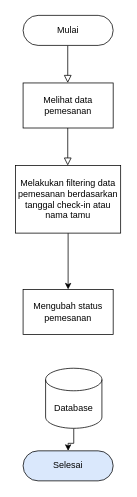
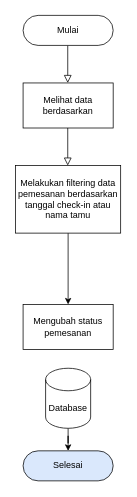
node "Melihat data pemesanan": label "Melihat data pemesanan" -> "Melihat data berdasarkan"
node "Mengubah status pemesanan": moved (68, 312) -> (68, 327)
node "Database": size 56x60 -> 45x60
